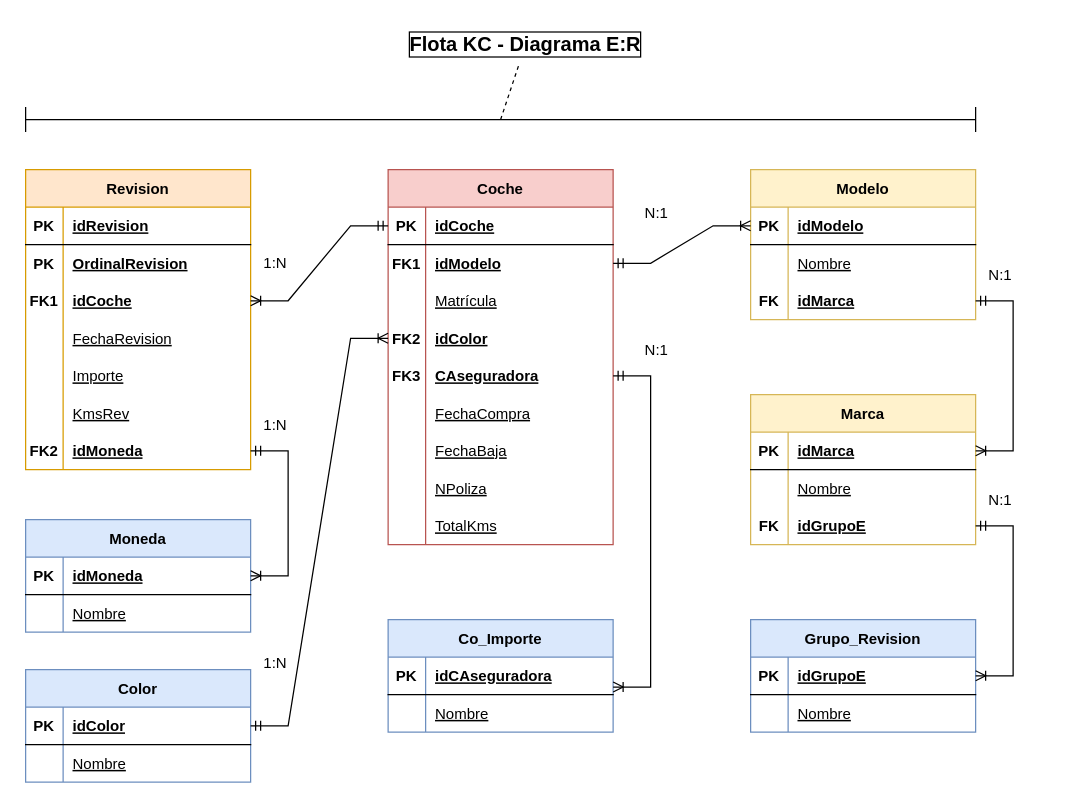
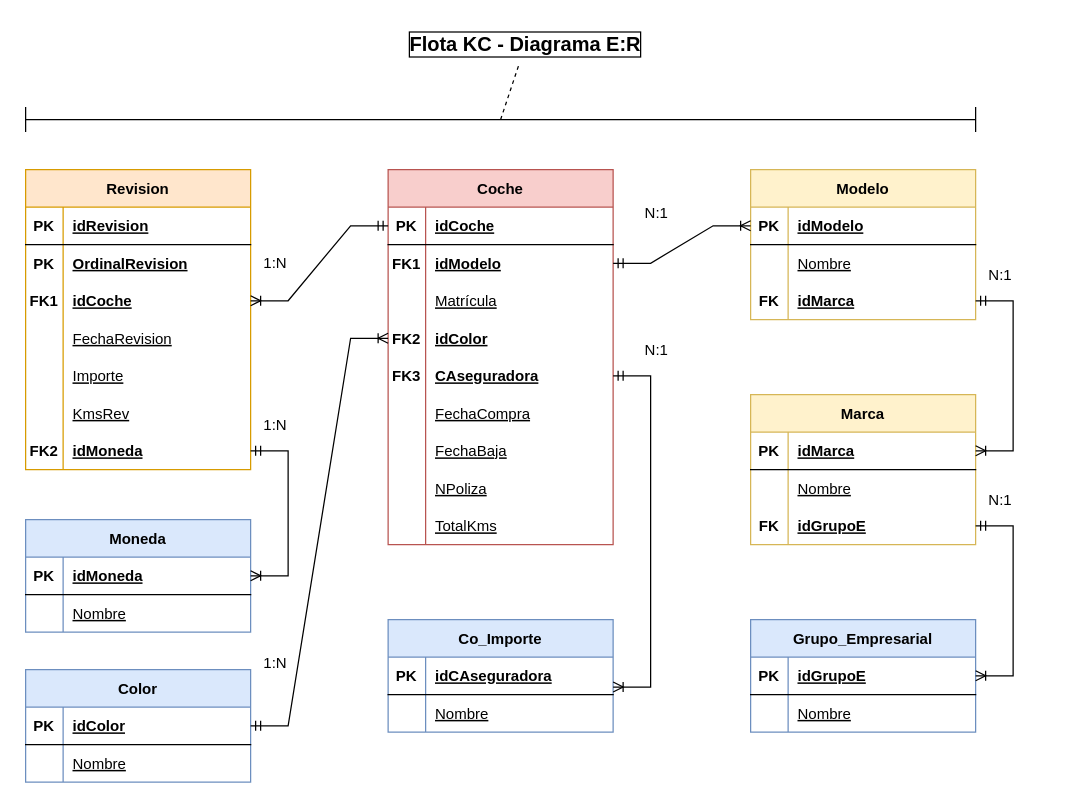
node "Grupo_Revision": label "Grupo_Revision" -> "Grupo_Empresarial"
